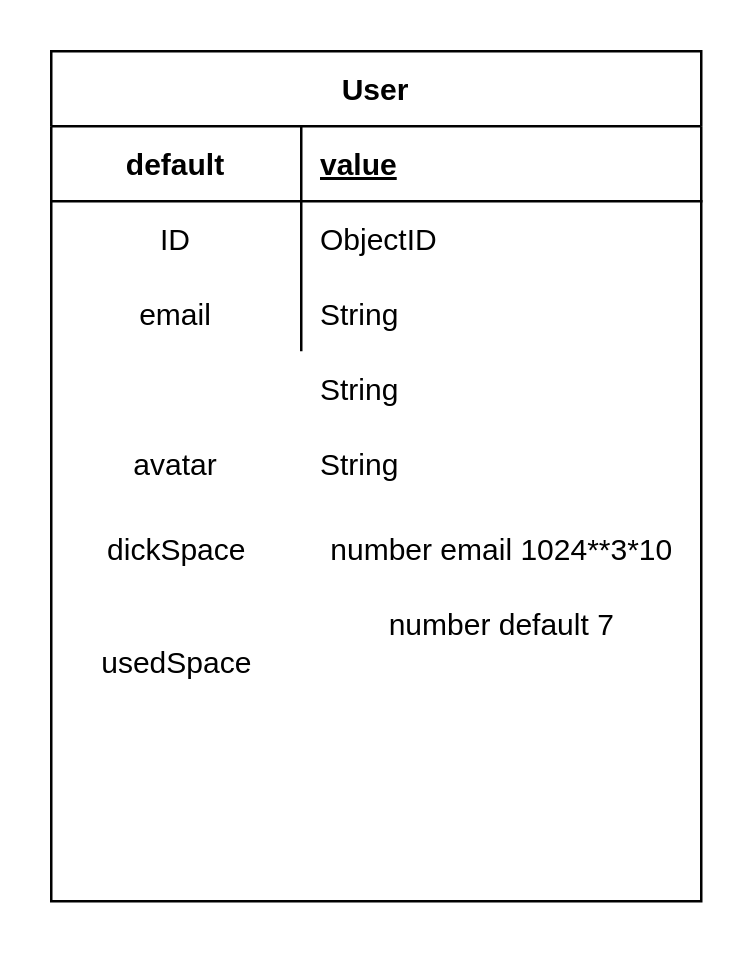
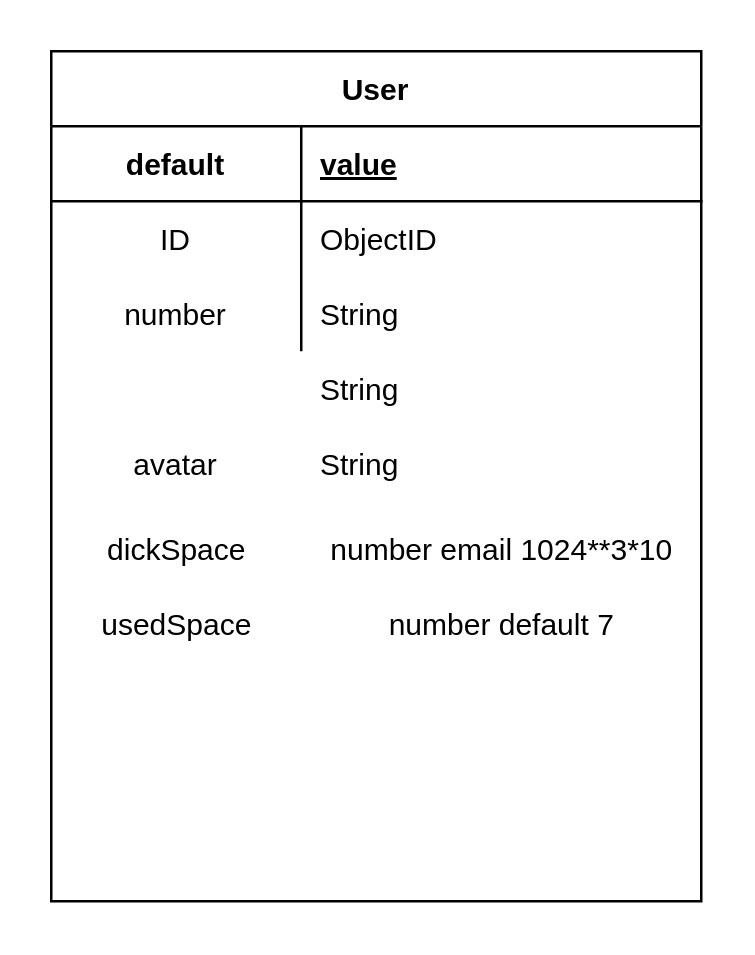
node "email": label "email" -> "number"
node "usedSpace": moved (176, 664) -> (176, 626)
